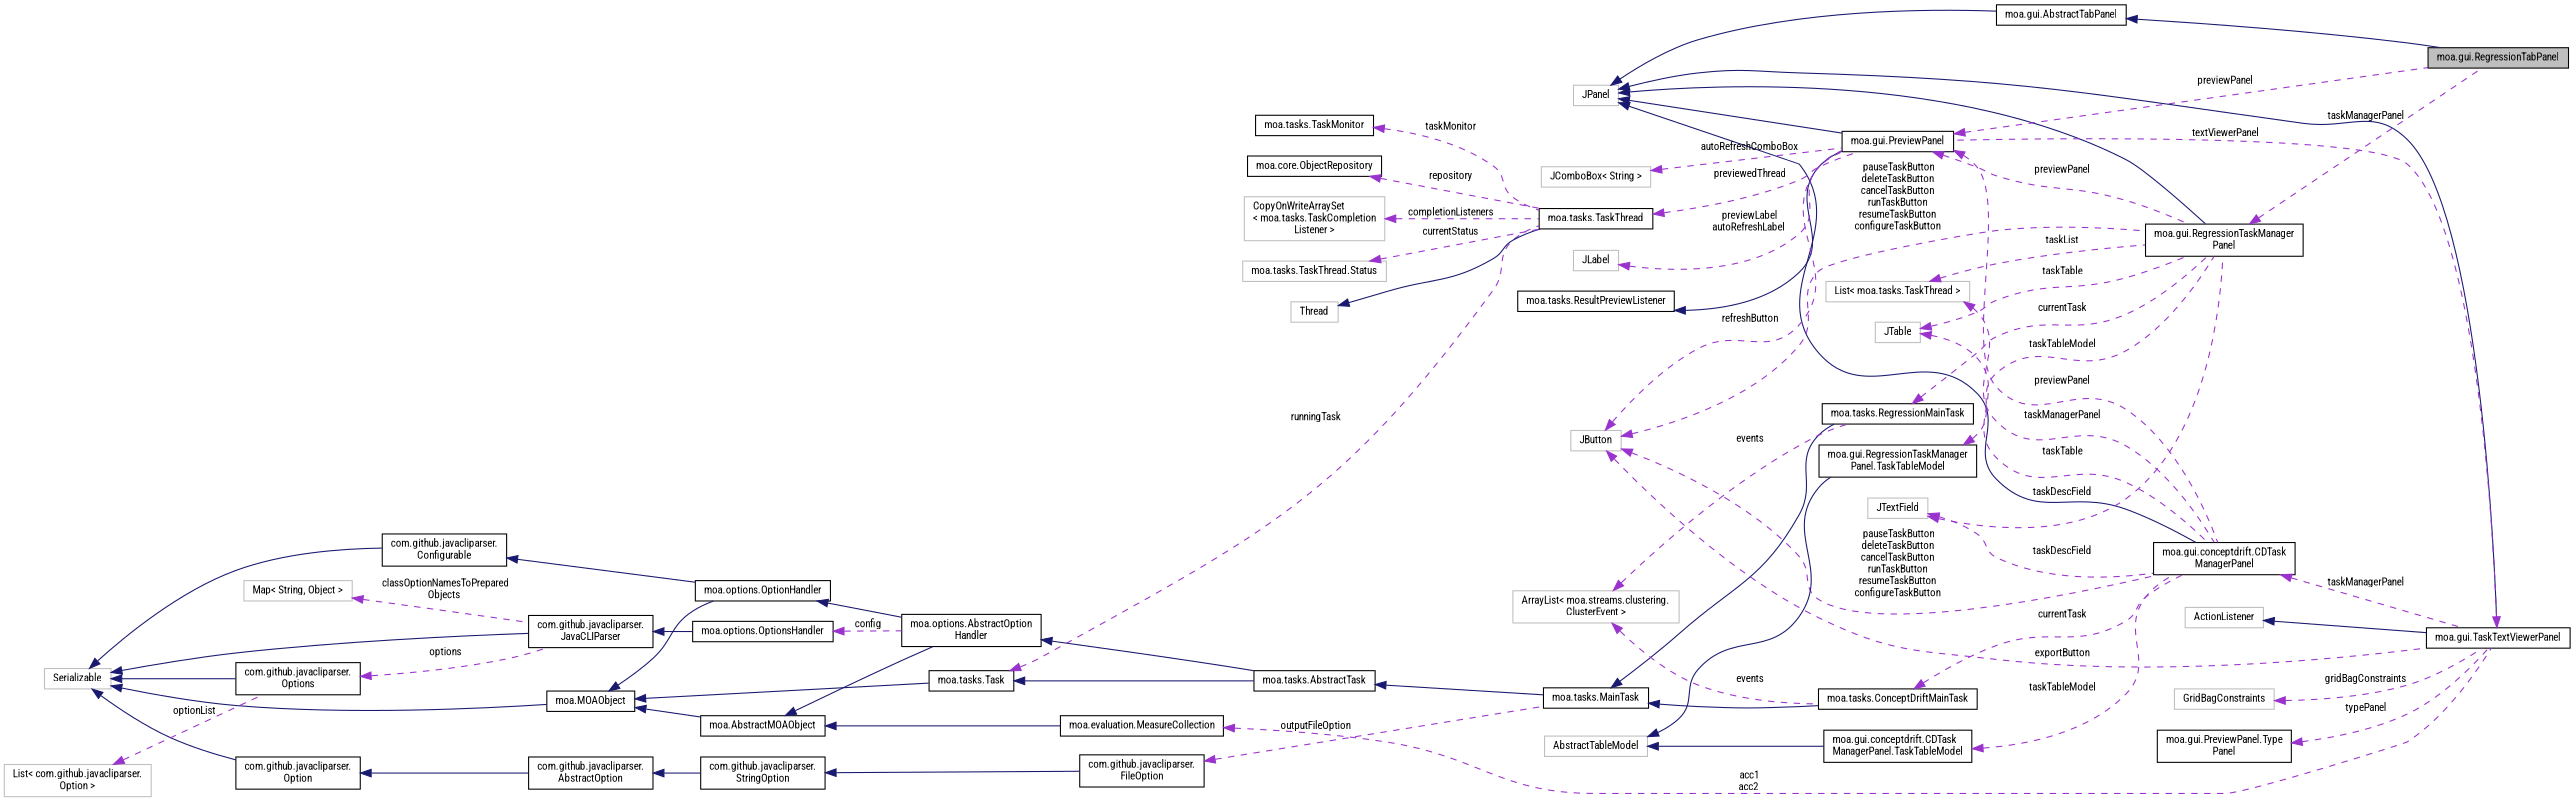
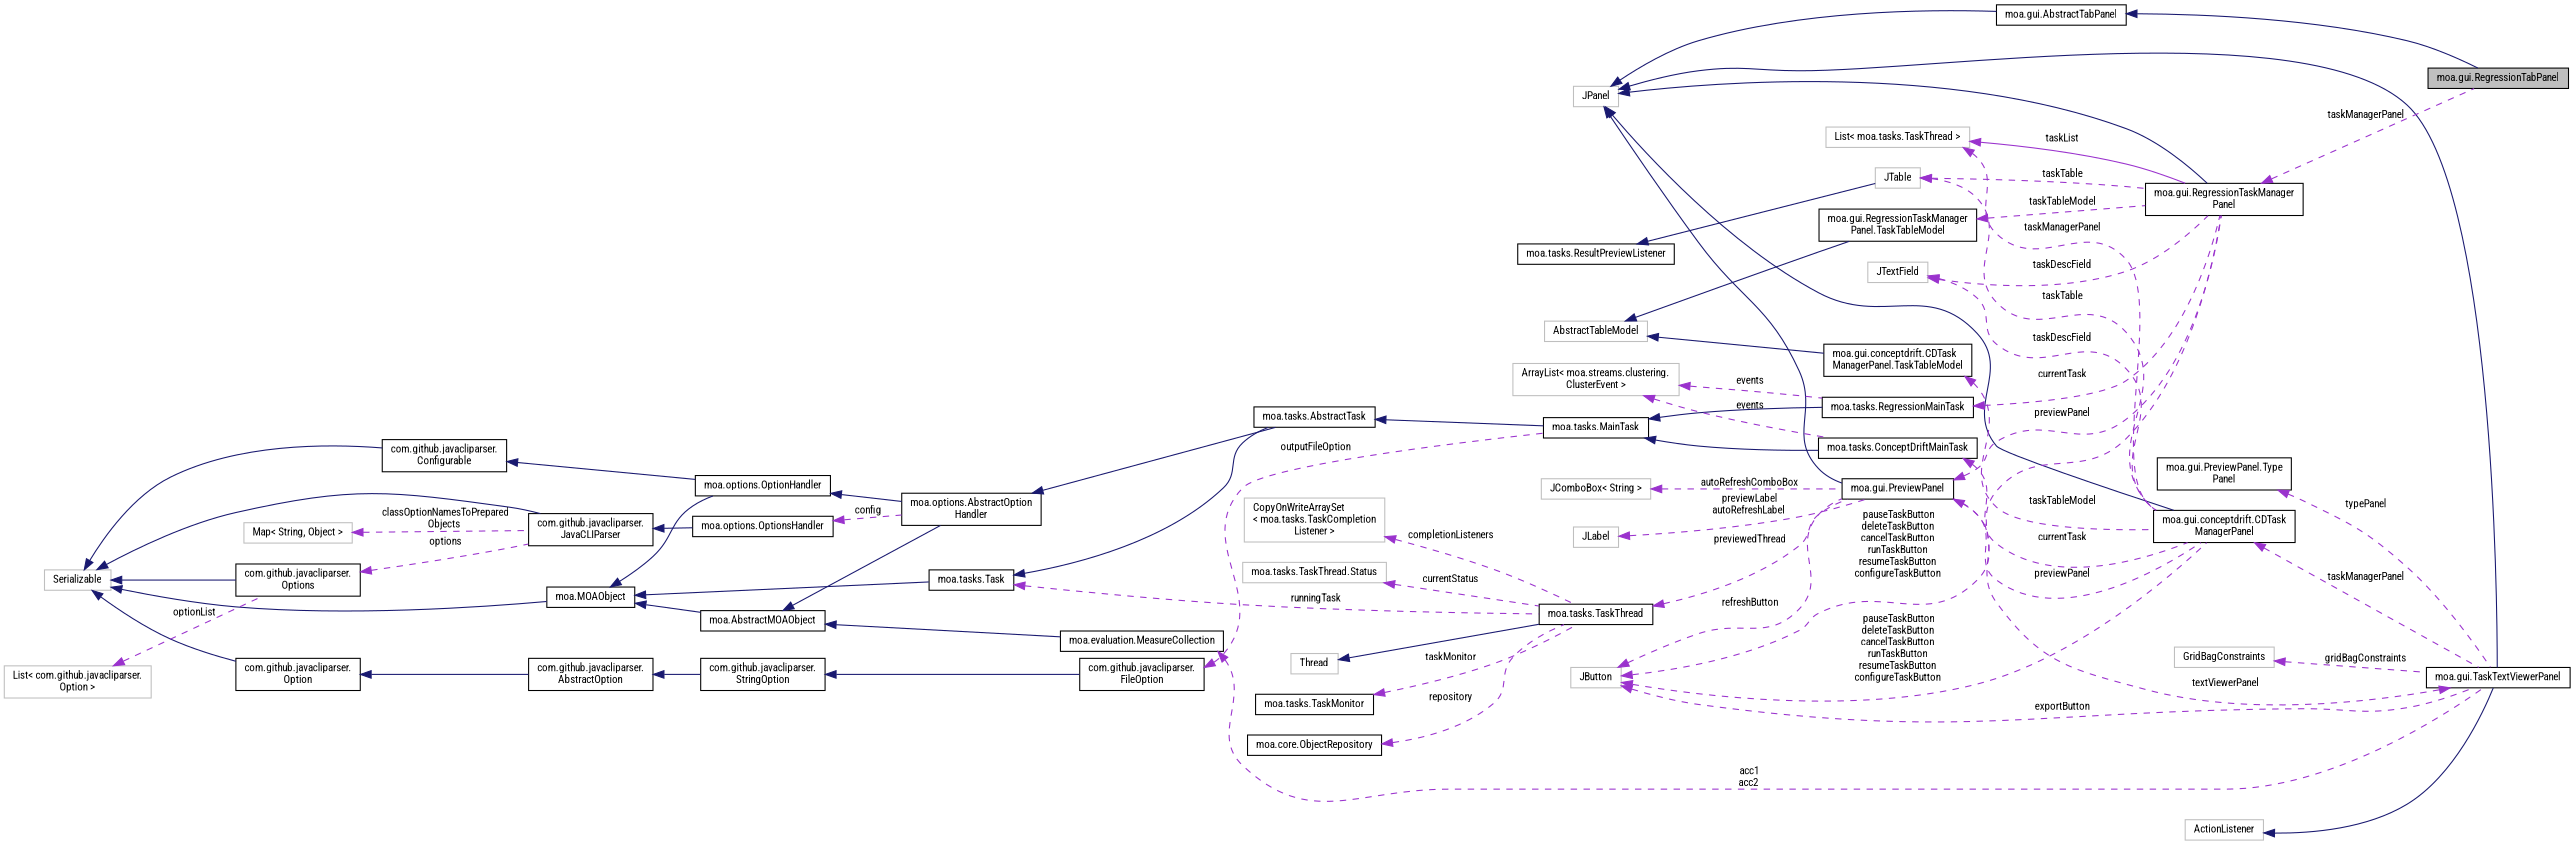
edge "moa.gui.RegressionTabPanel" -> "moa.gui.PreviewPanel": removed, label "previewPanel"
edge "moa.gui.RegressionTaskManager Panel" -> "List< moa.tasks.TaskThread >": style dashed -> solid
edge "moa.gui.PreviewPanel" -> "moa.tasks.ResultPreviewListener": now "JTable" -> "moa.tasks.ResultPreviewListener"
